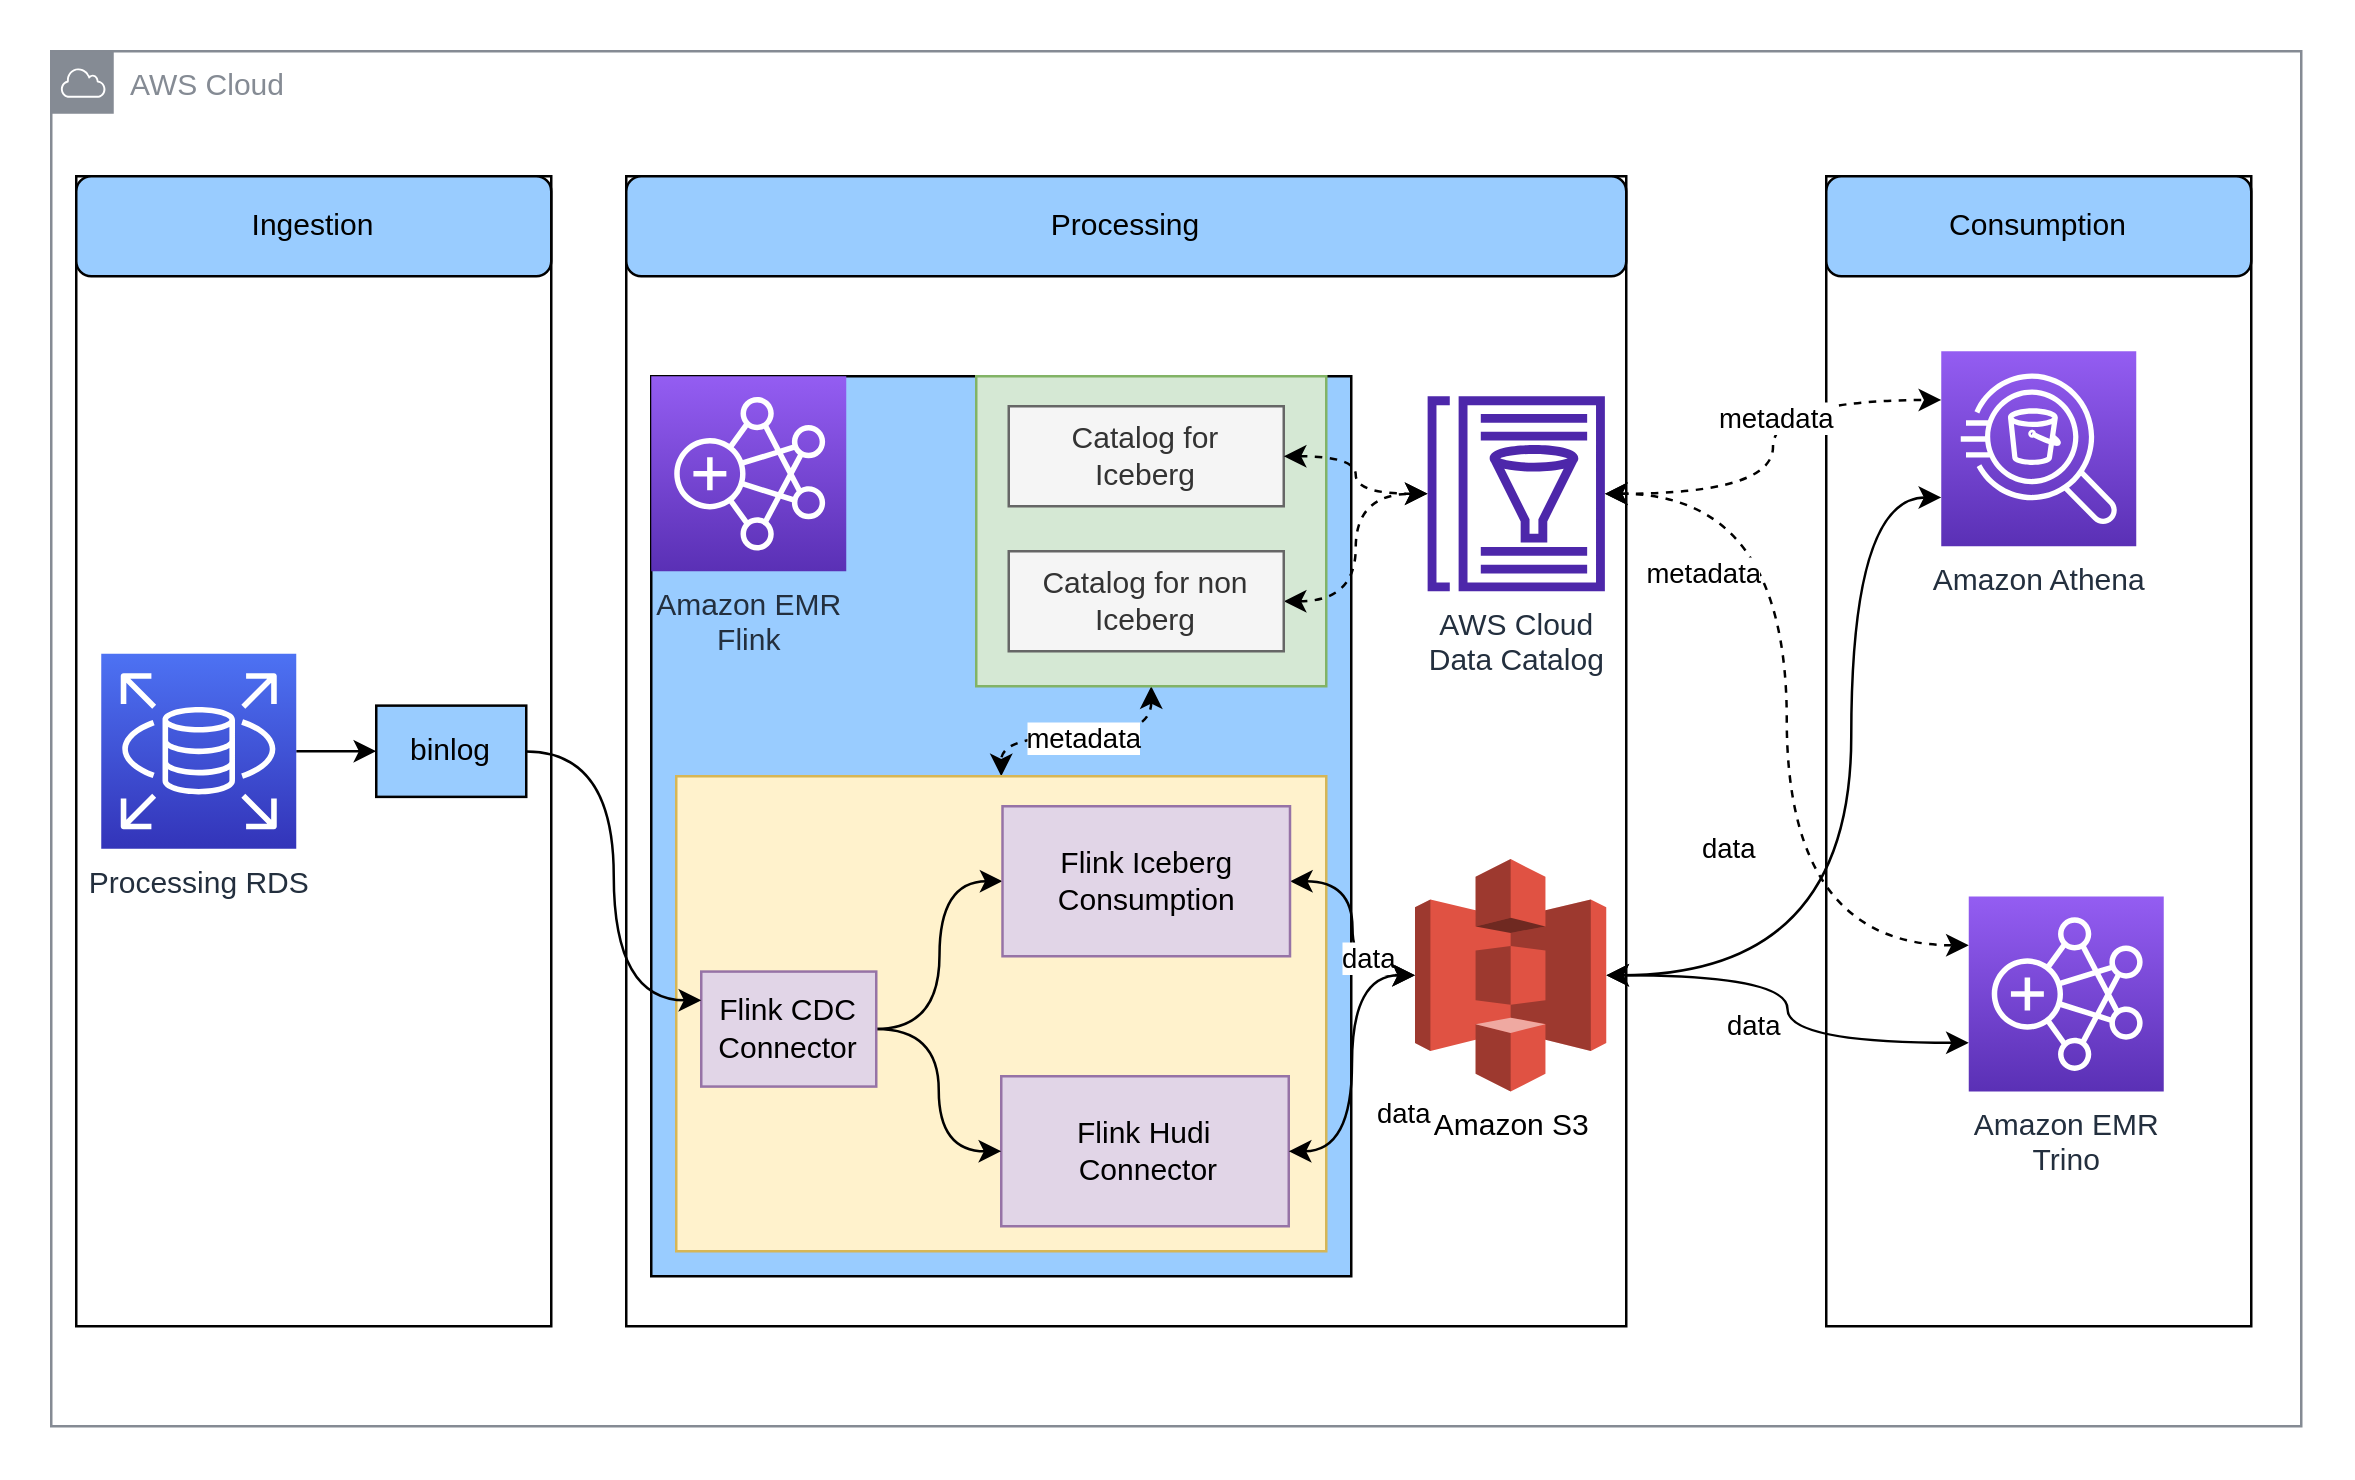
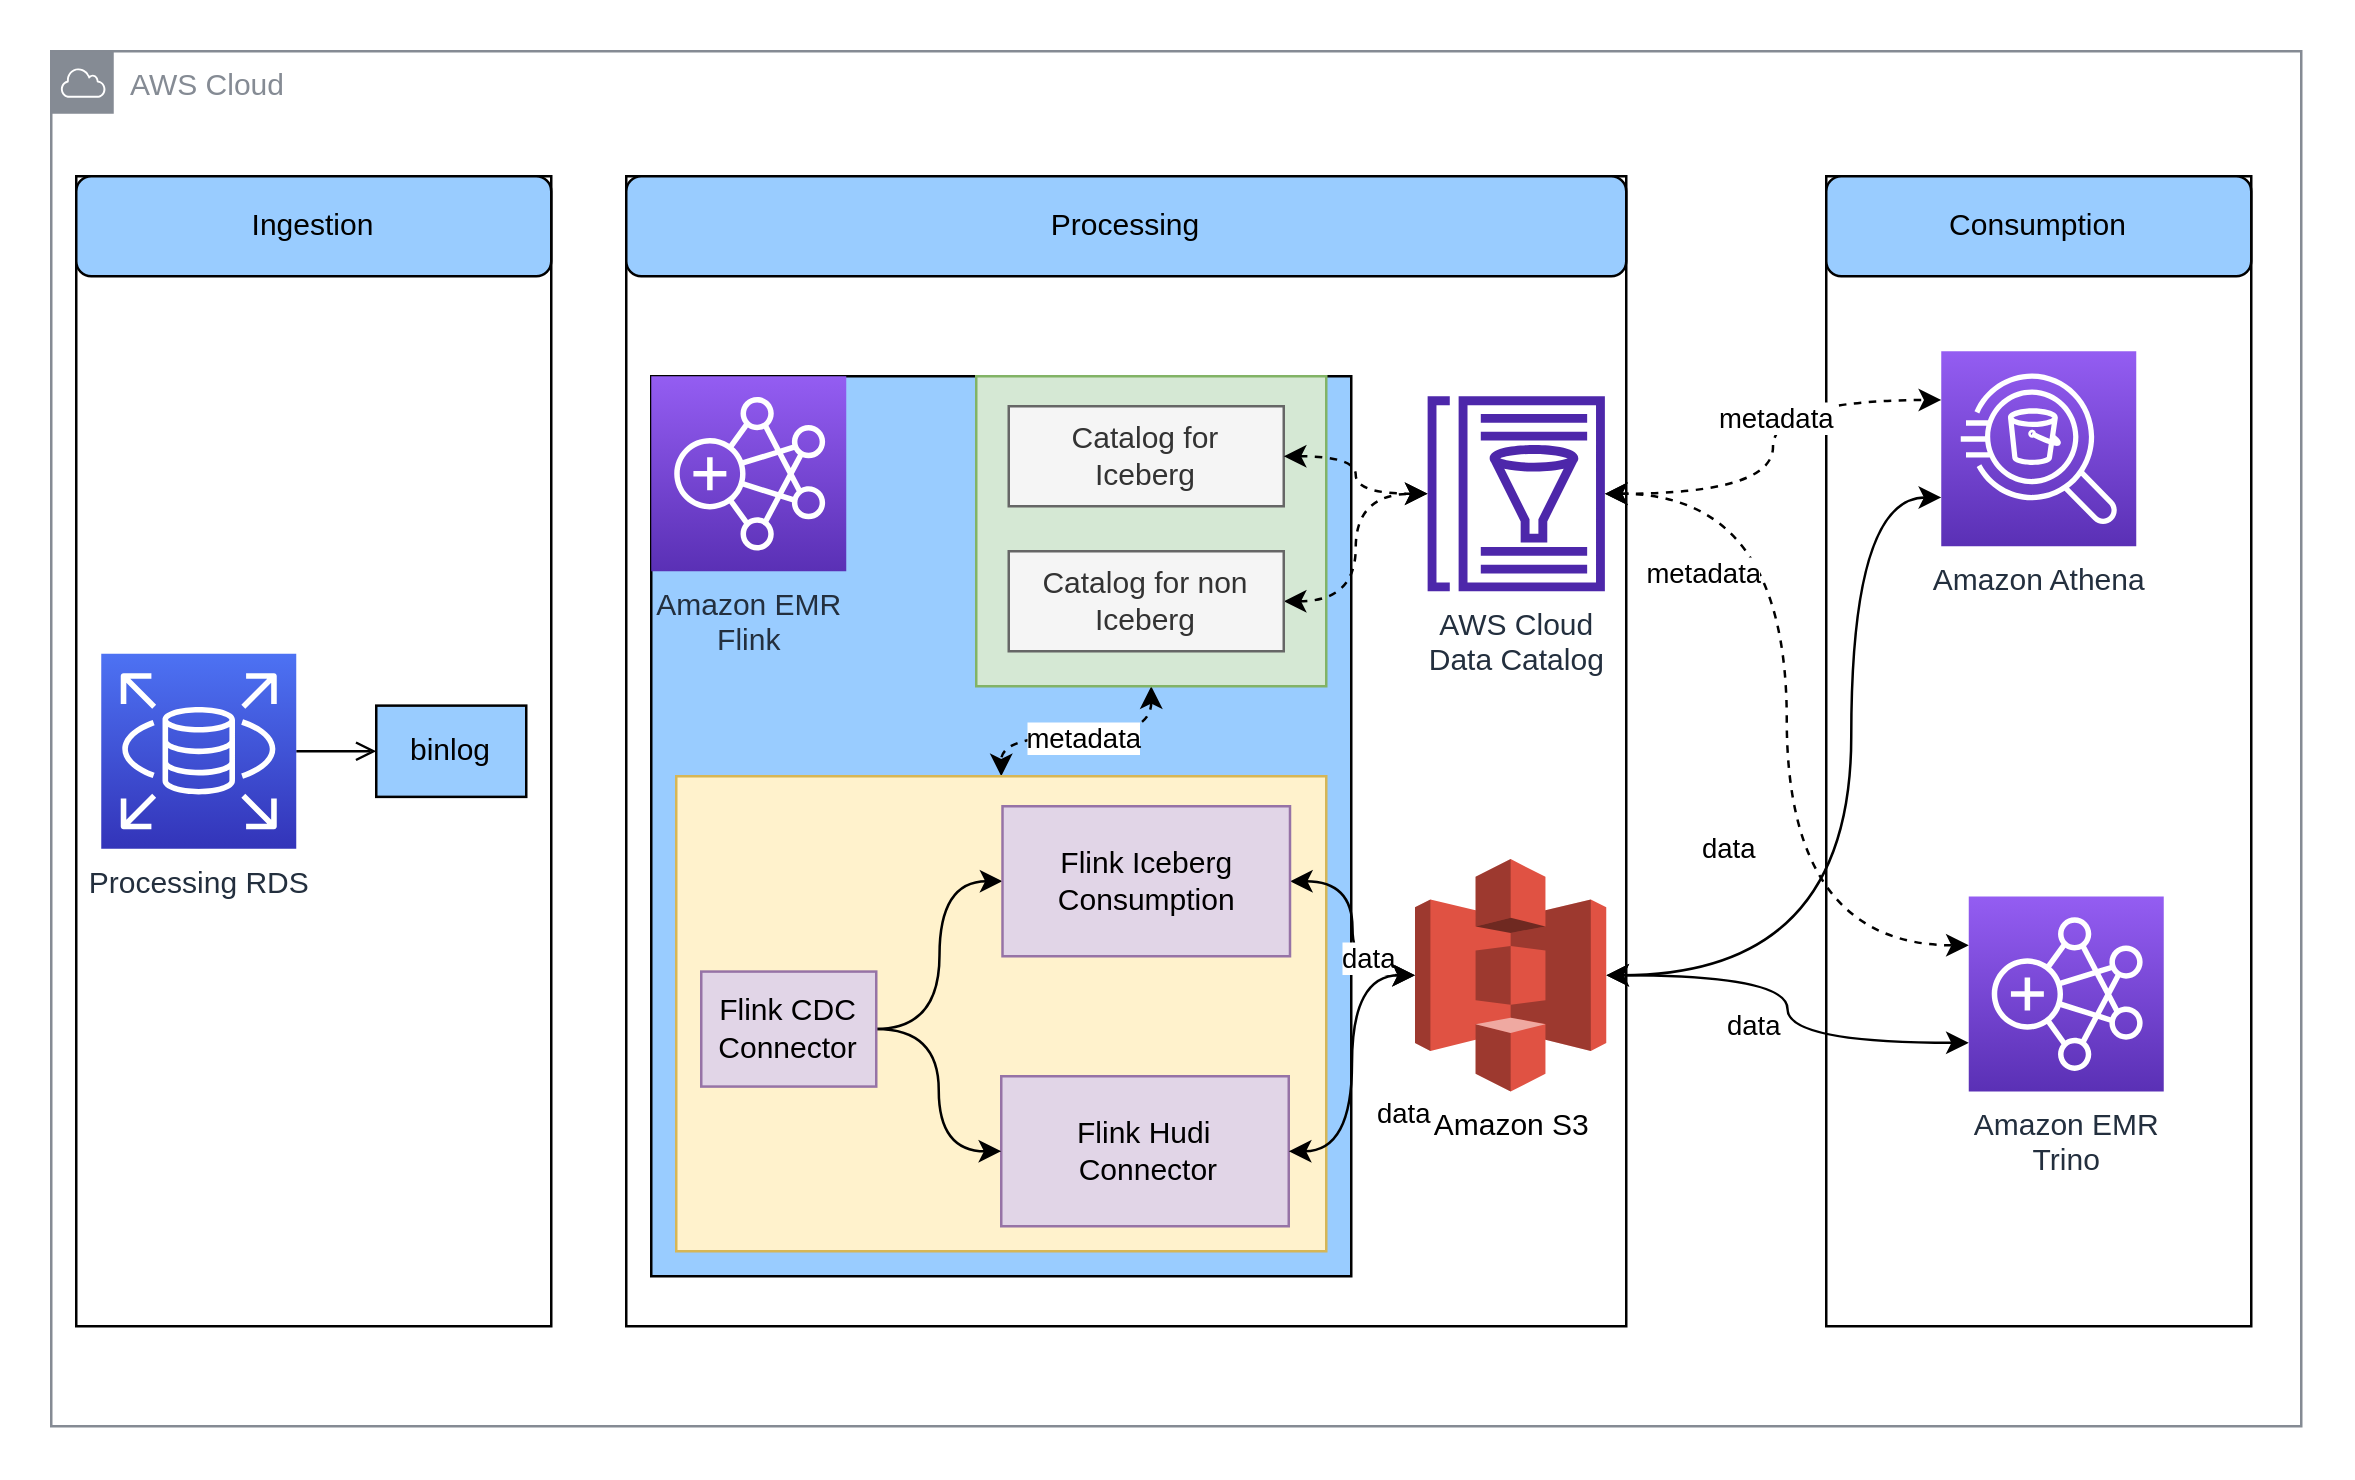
edge "Processing RDS" -> "binlog": arrowhead classic -> open
edge "binlog" -> "Flink CDC Connector": removed
